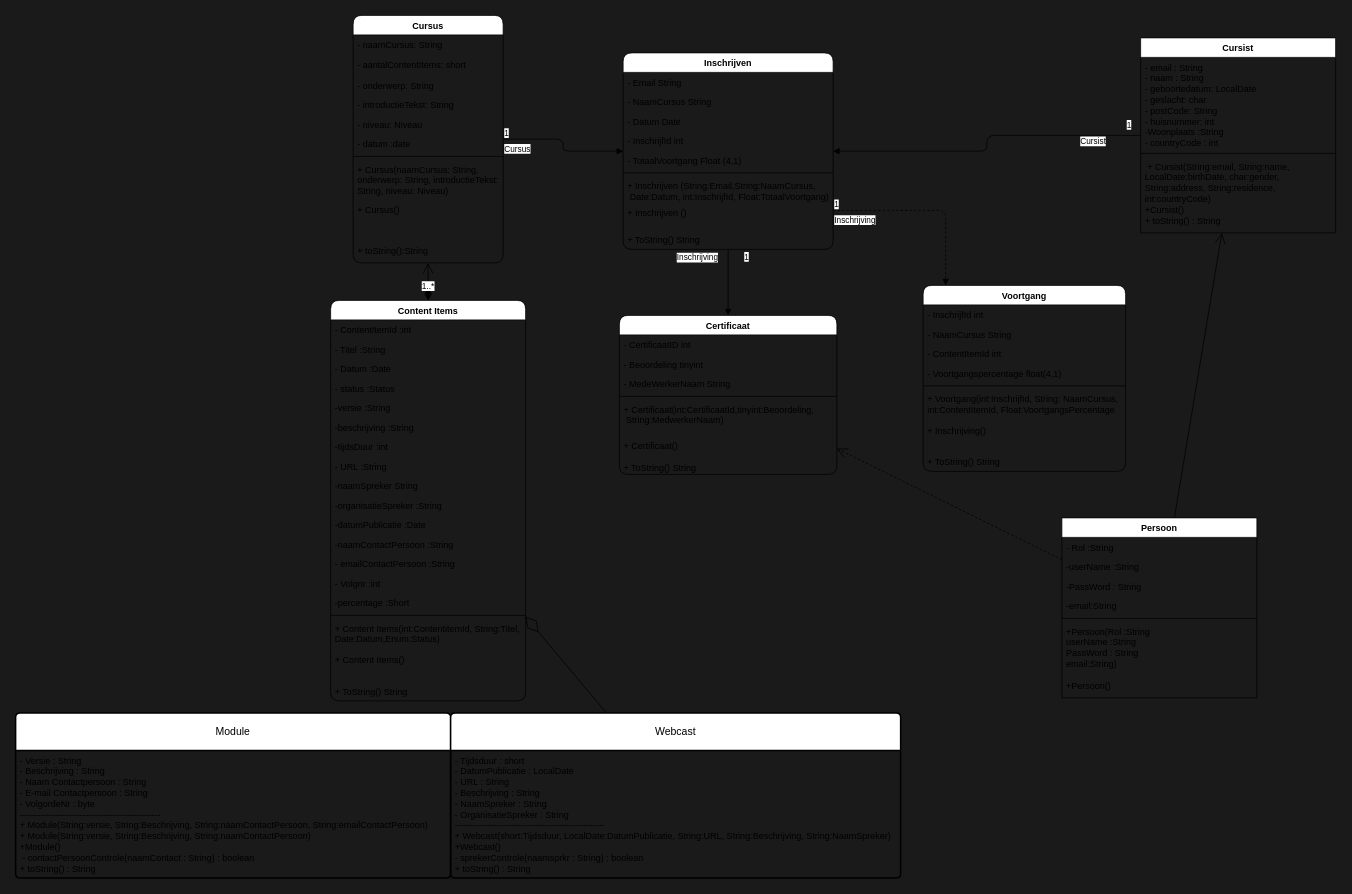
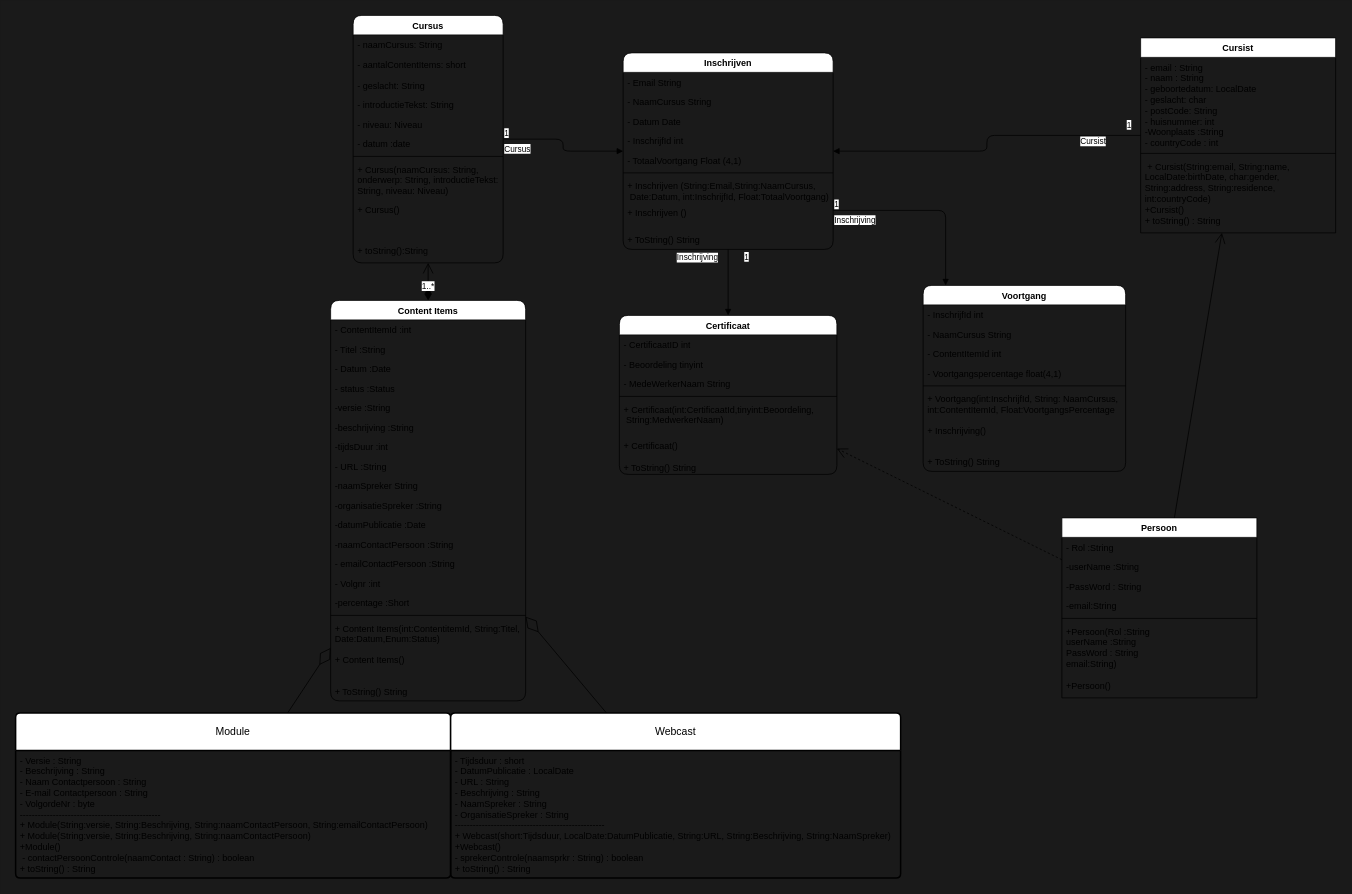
node "- onderwerp: String": label "- onderwerp: String" -> "- geslacht: String"
edge "Inschrijven" -> "Voortgang": style dashed -> solid
edge "Module" -> "Content Items": added
